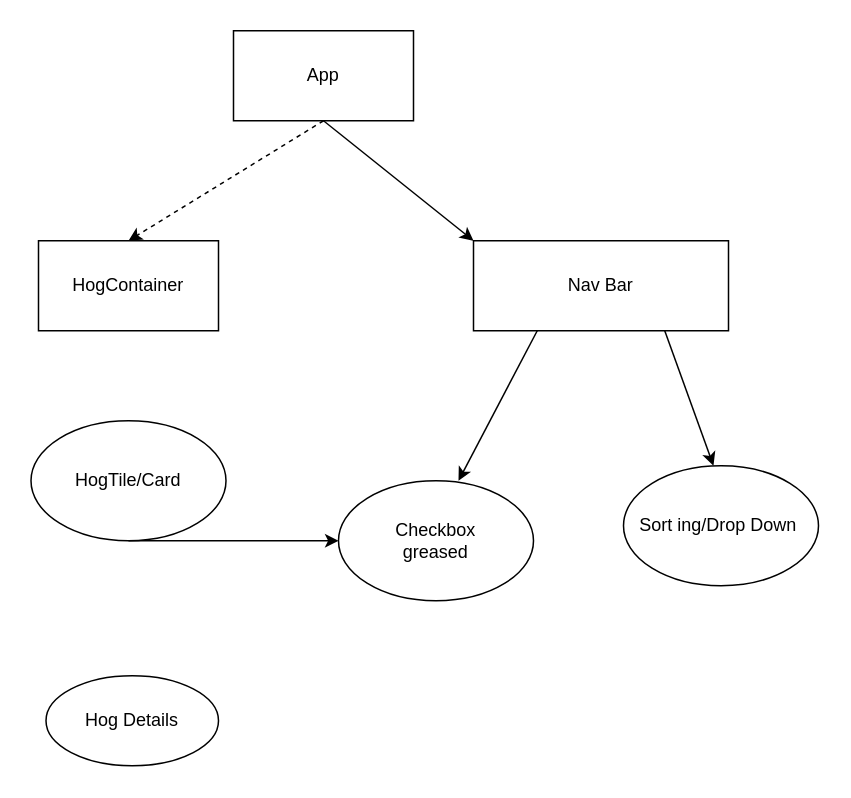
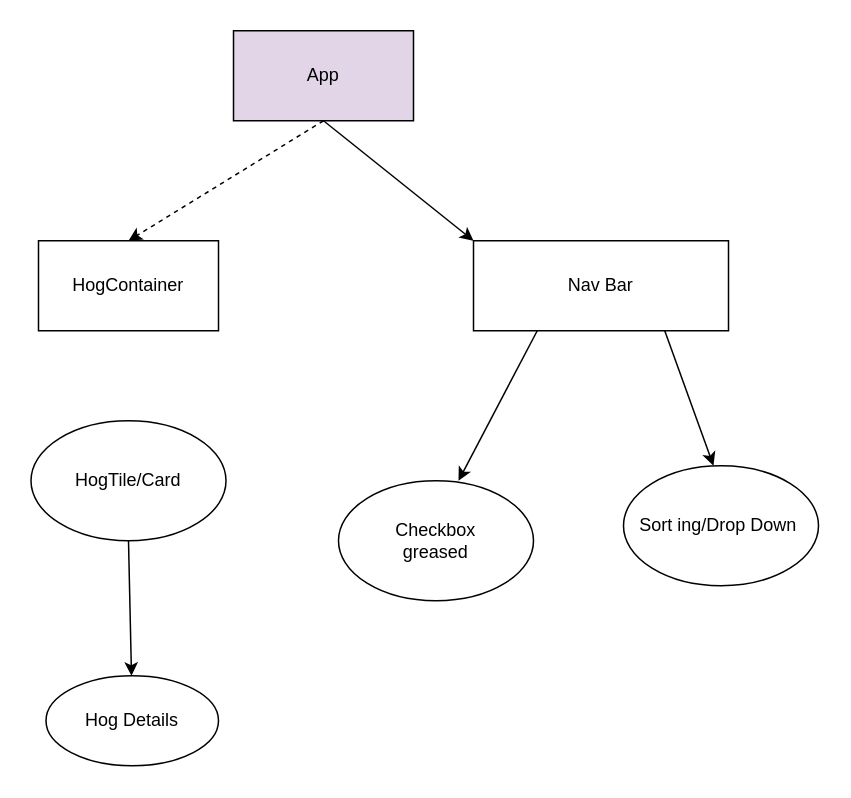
node "App": fillcolor #ffffff -> #e1d5e7
edge "HogTile/Card" -> "Checkbox greased": now "HogTile/Card" -> "Hog Details"
